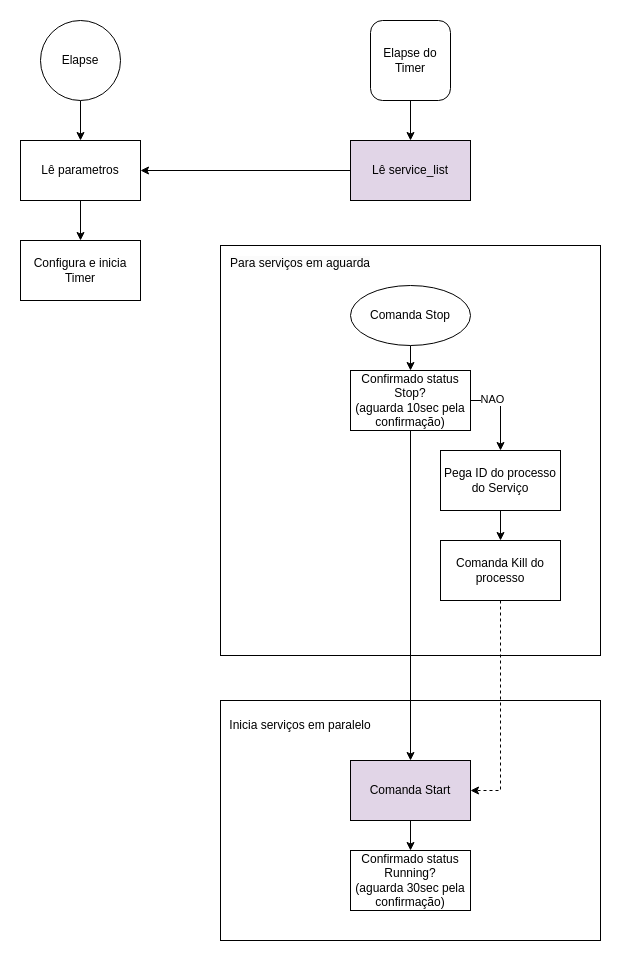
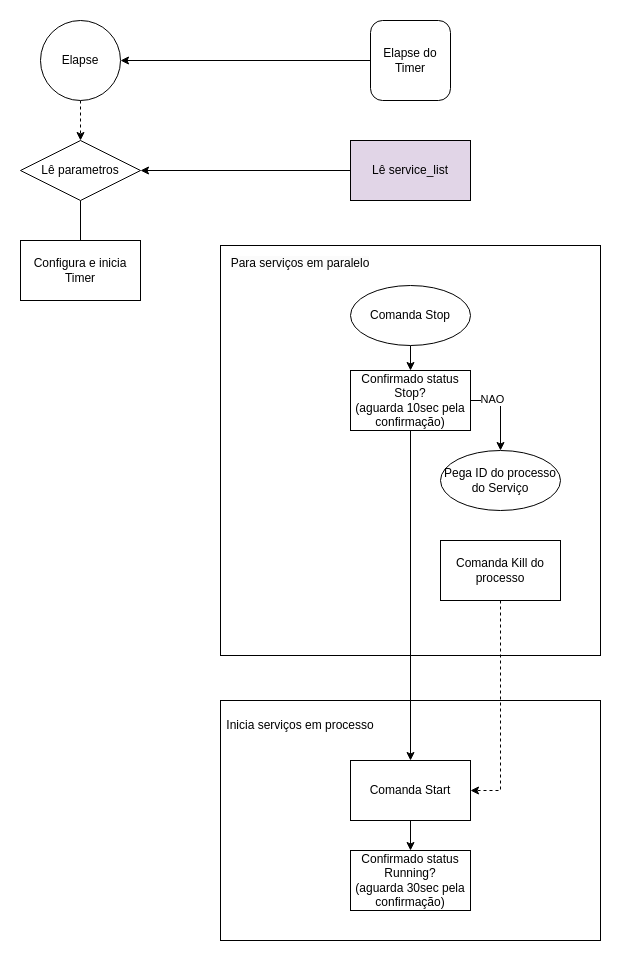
edge "Elapse" -> "Lê parametros": style solid -> dashed
edge "Elapse do Timer" -> "Lê service_list": now "Elapse do Timer" -> "Elapse"
node "Lê parametros": shape rectangle -> diamond
edge "Lê parametros" -> "Configura e inicia Timer": arrowhead classic -> none
node "Para serviços em aguarda": label "Para serviços em aguarda" -> "Para serviços em paralelo"
node "Pega ID do processo do Serviço": shape rectangle -> ellipse
edge "Pega ID do processo do Serviço" -> "Comanda Kill do processo": removed
node "Inicia serviços em paralelo": label "Inicia serviços em paralelo" -> "Inicia serviços em processo"
node "Comanda Start": fillcolor #e1d5e7 -> #ffffff
